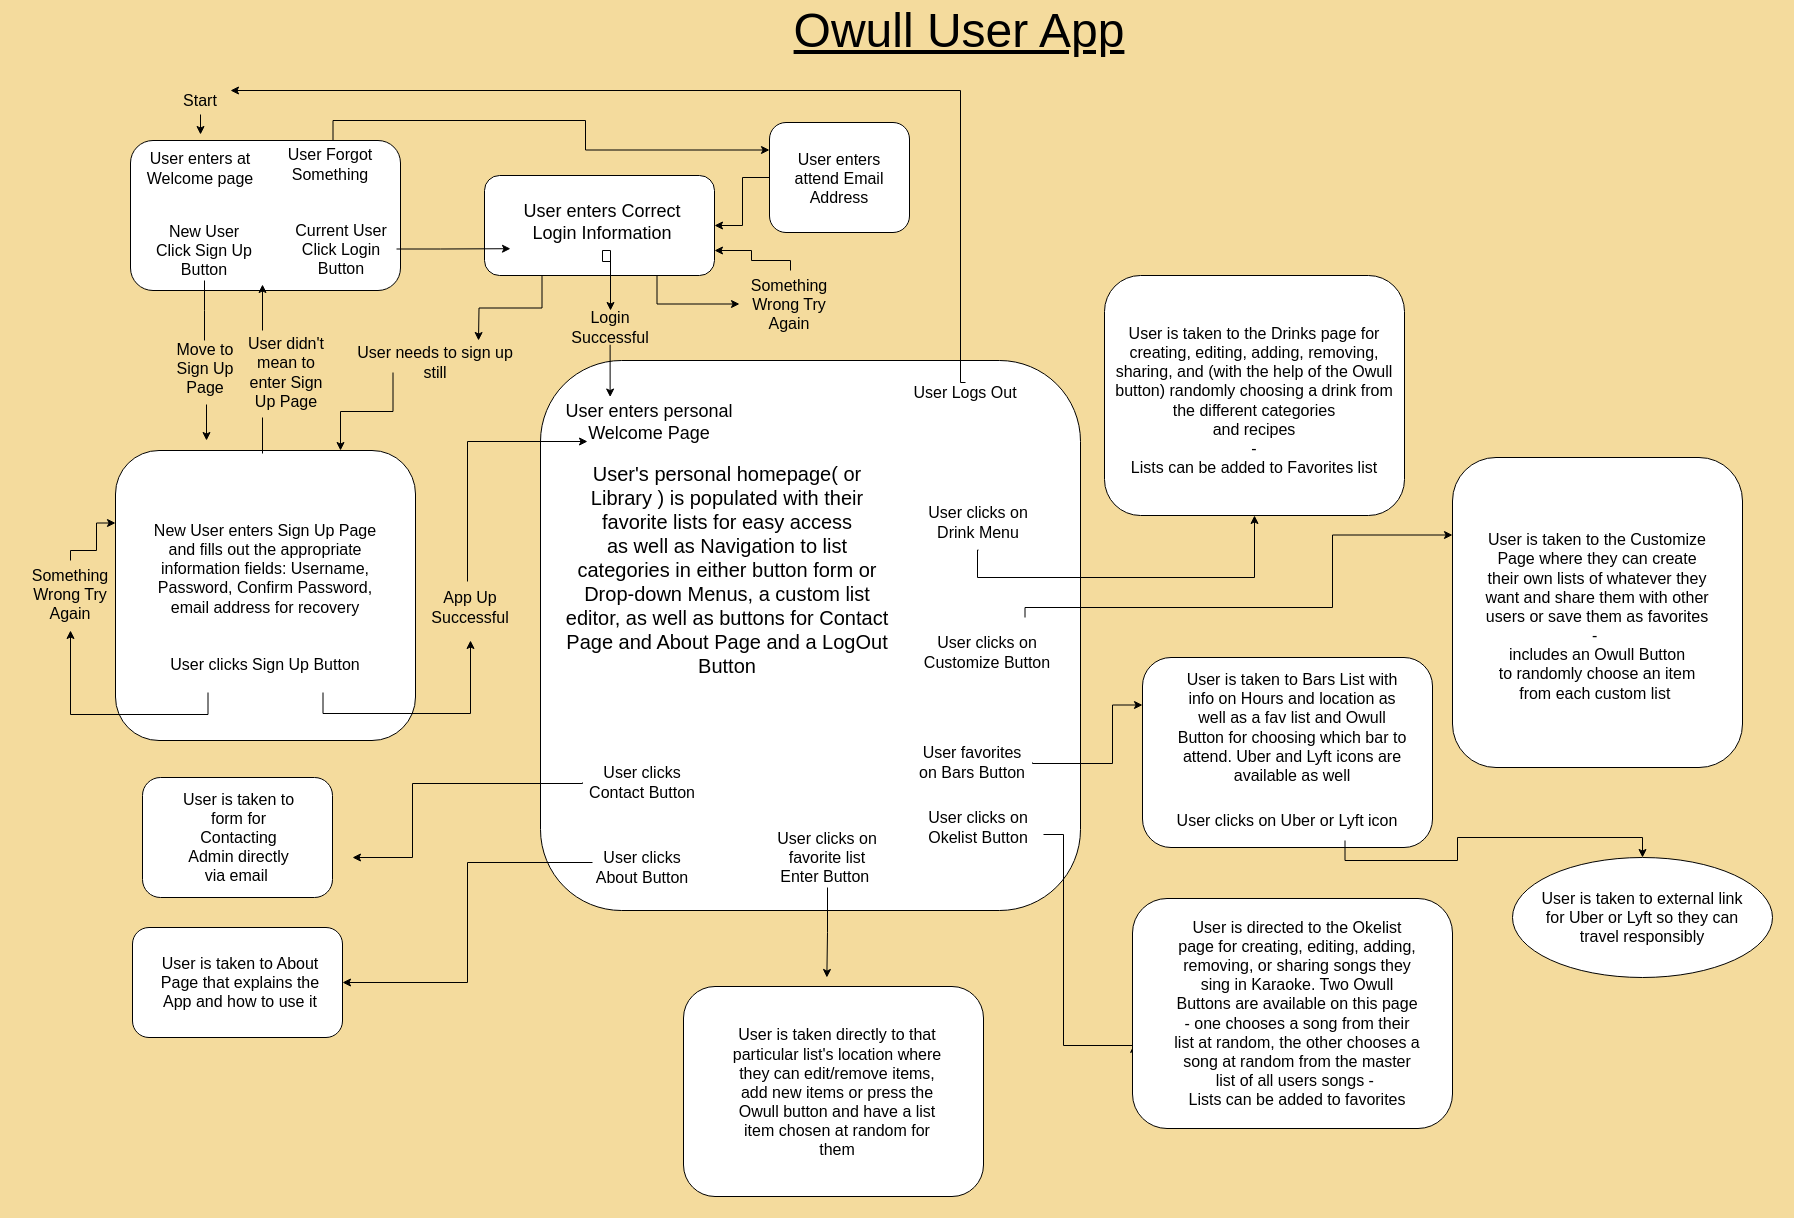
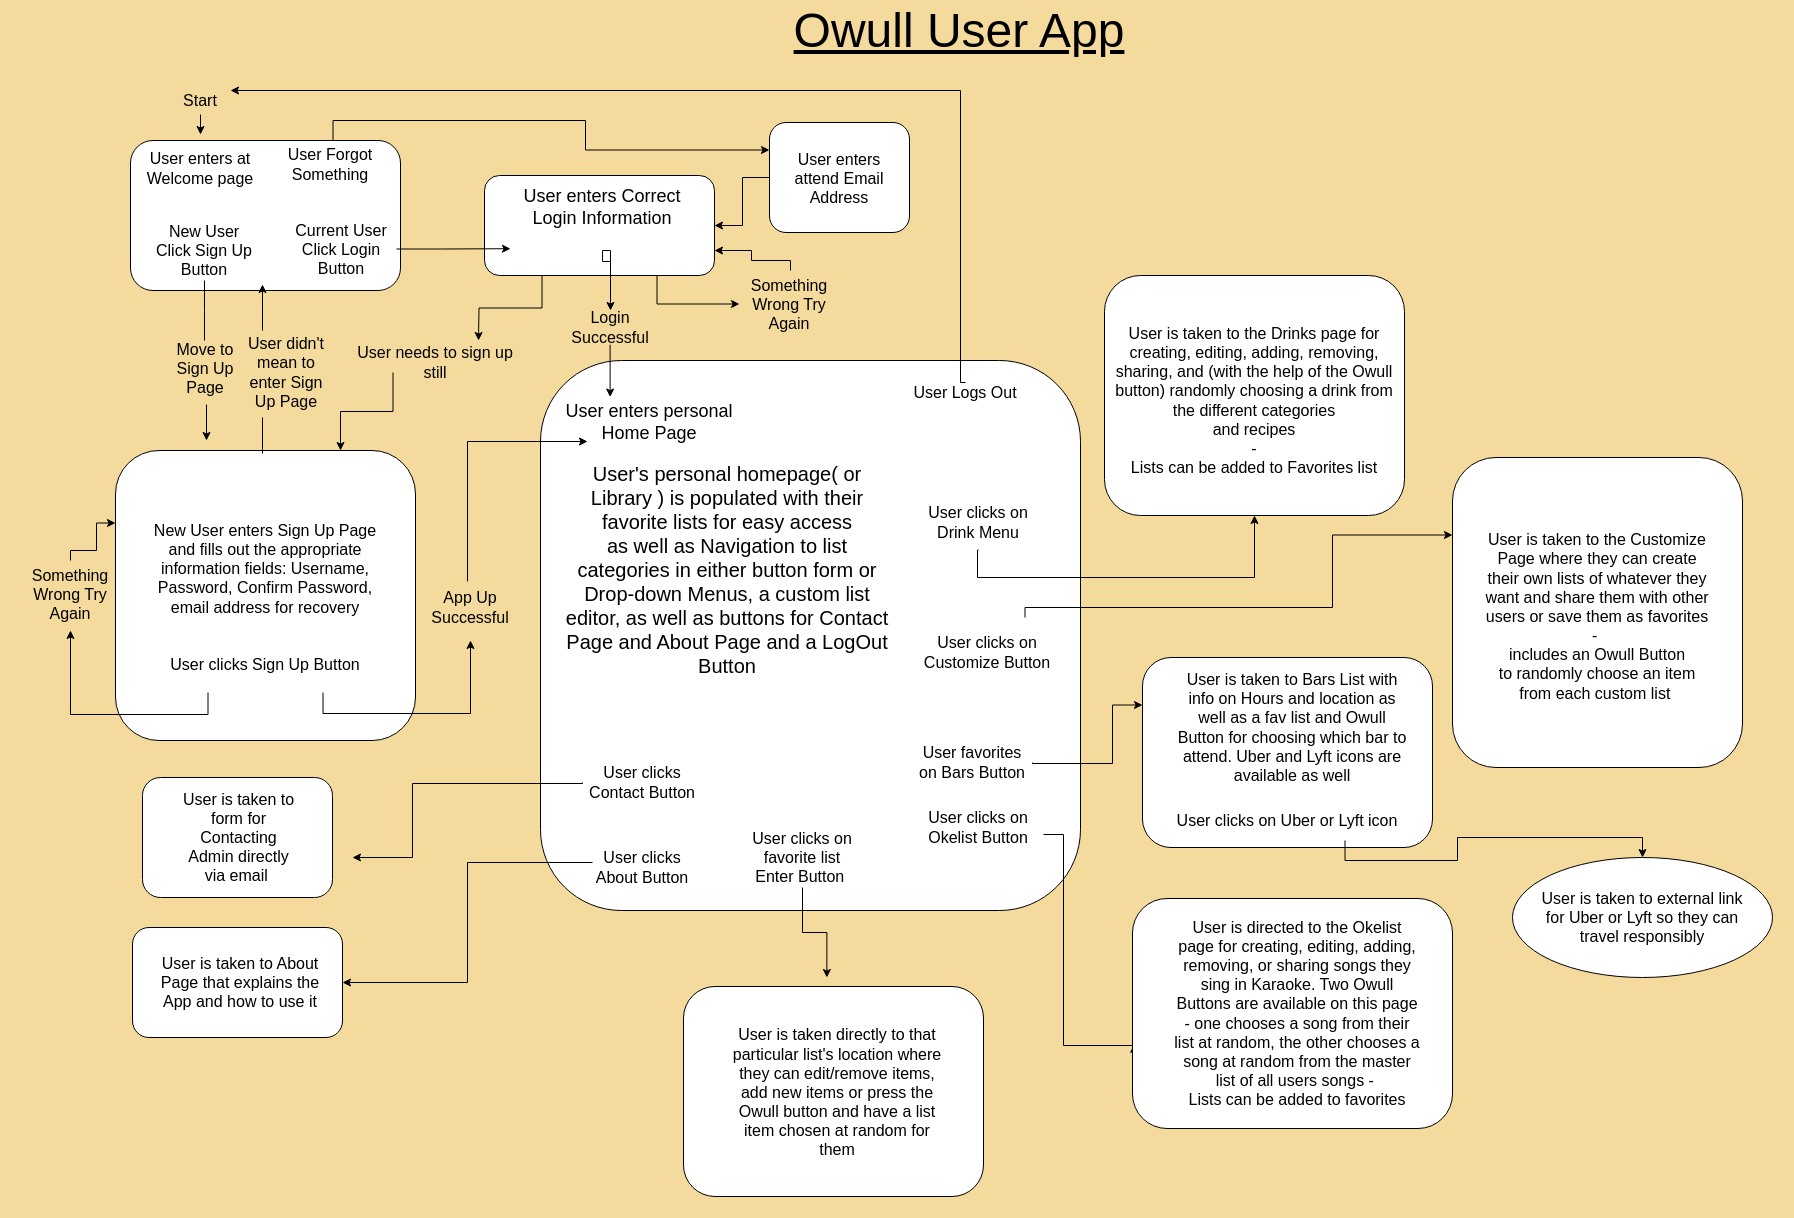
node "User enters Correct Login Information": moved (603, 223) -> (603, 208)
node "User enters personal Welcome Page": label "User enters personal Welcome Page" -> "User enters personal Home Page"
node "User clicks on favorite list Enter Button": moved (828, 858) -> (803, 858)
